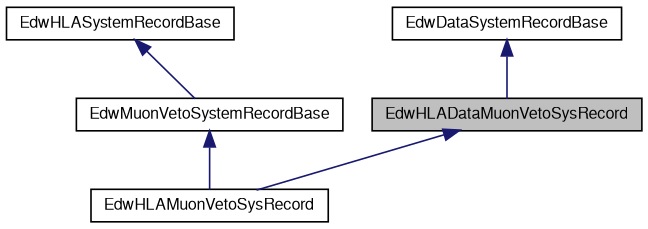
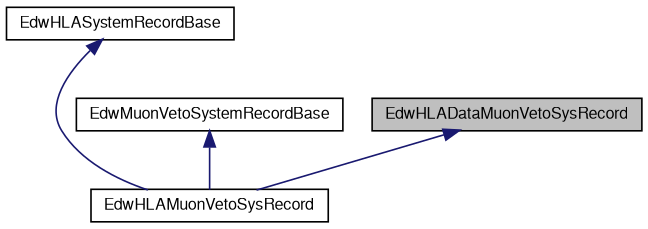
node "EdwDataSystemRecordBase": removed
edge "EdwMuonVetoSystemRecordBase" -> "EdwHLASystemRecordBase": now "EdwHLAMuonVetoSysRecord" -> "EdwHLASystemRecordBase"
